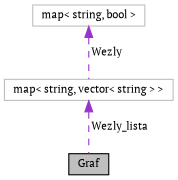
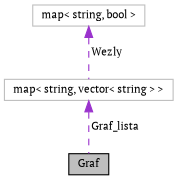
edge "Graf" -> "map< string, vector< string > >": label " Wezly_lista" -> " Graf_lista"
